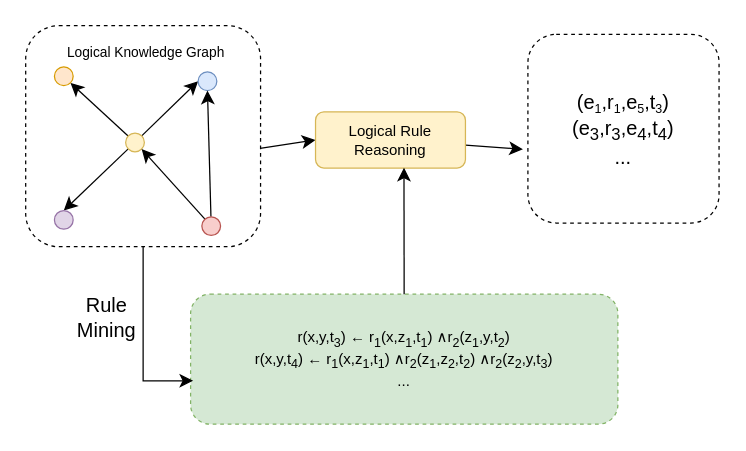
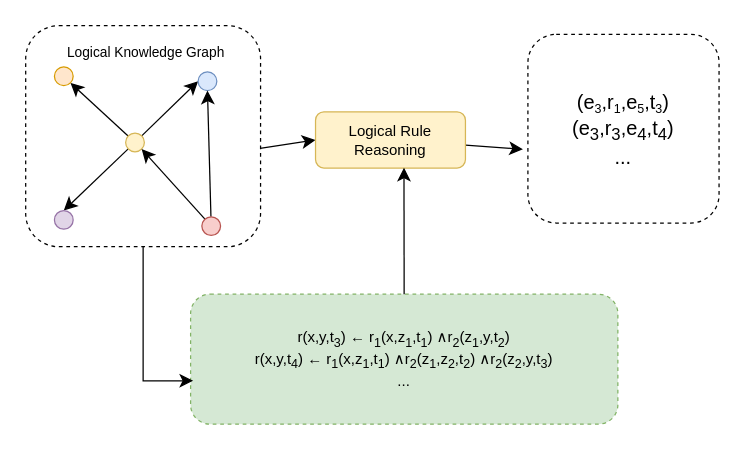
node "(e1,r1,e5,t3) (e3,r3,e4,t4) ...": label "(e1,r1,e5,t3) (e3,r3,e4,t4) ..." -> "(e3,r1,e5,t3) (e3,r3,e4,t4) ..."
node "Rule Mining": removed
